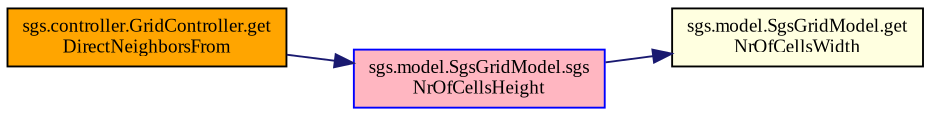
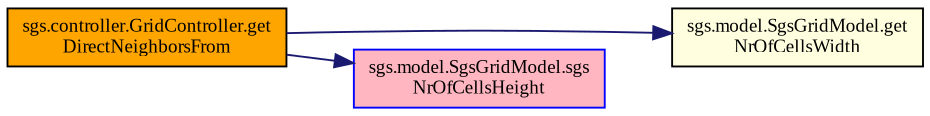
edge "sgs.model.SgsGridModel.sgs NrOfCellsHeight" -> "sgs.model.SgsGridModel.get NrOfCellsWidth": now "sgs.controller.GridController.get DirectNeighborsFrom" -> "sgs.model.SgsGridModel.get NrOfCellsWidth"
